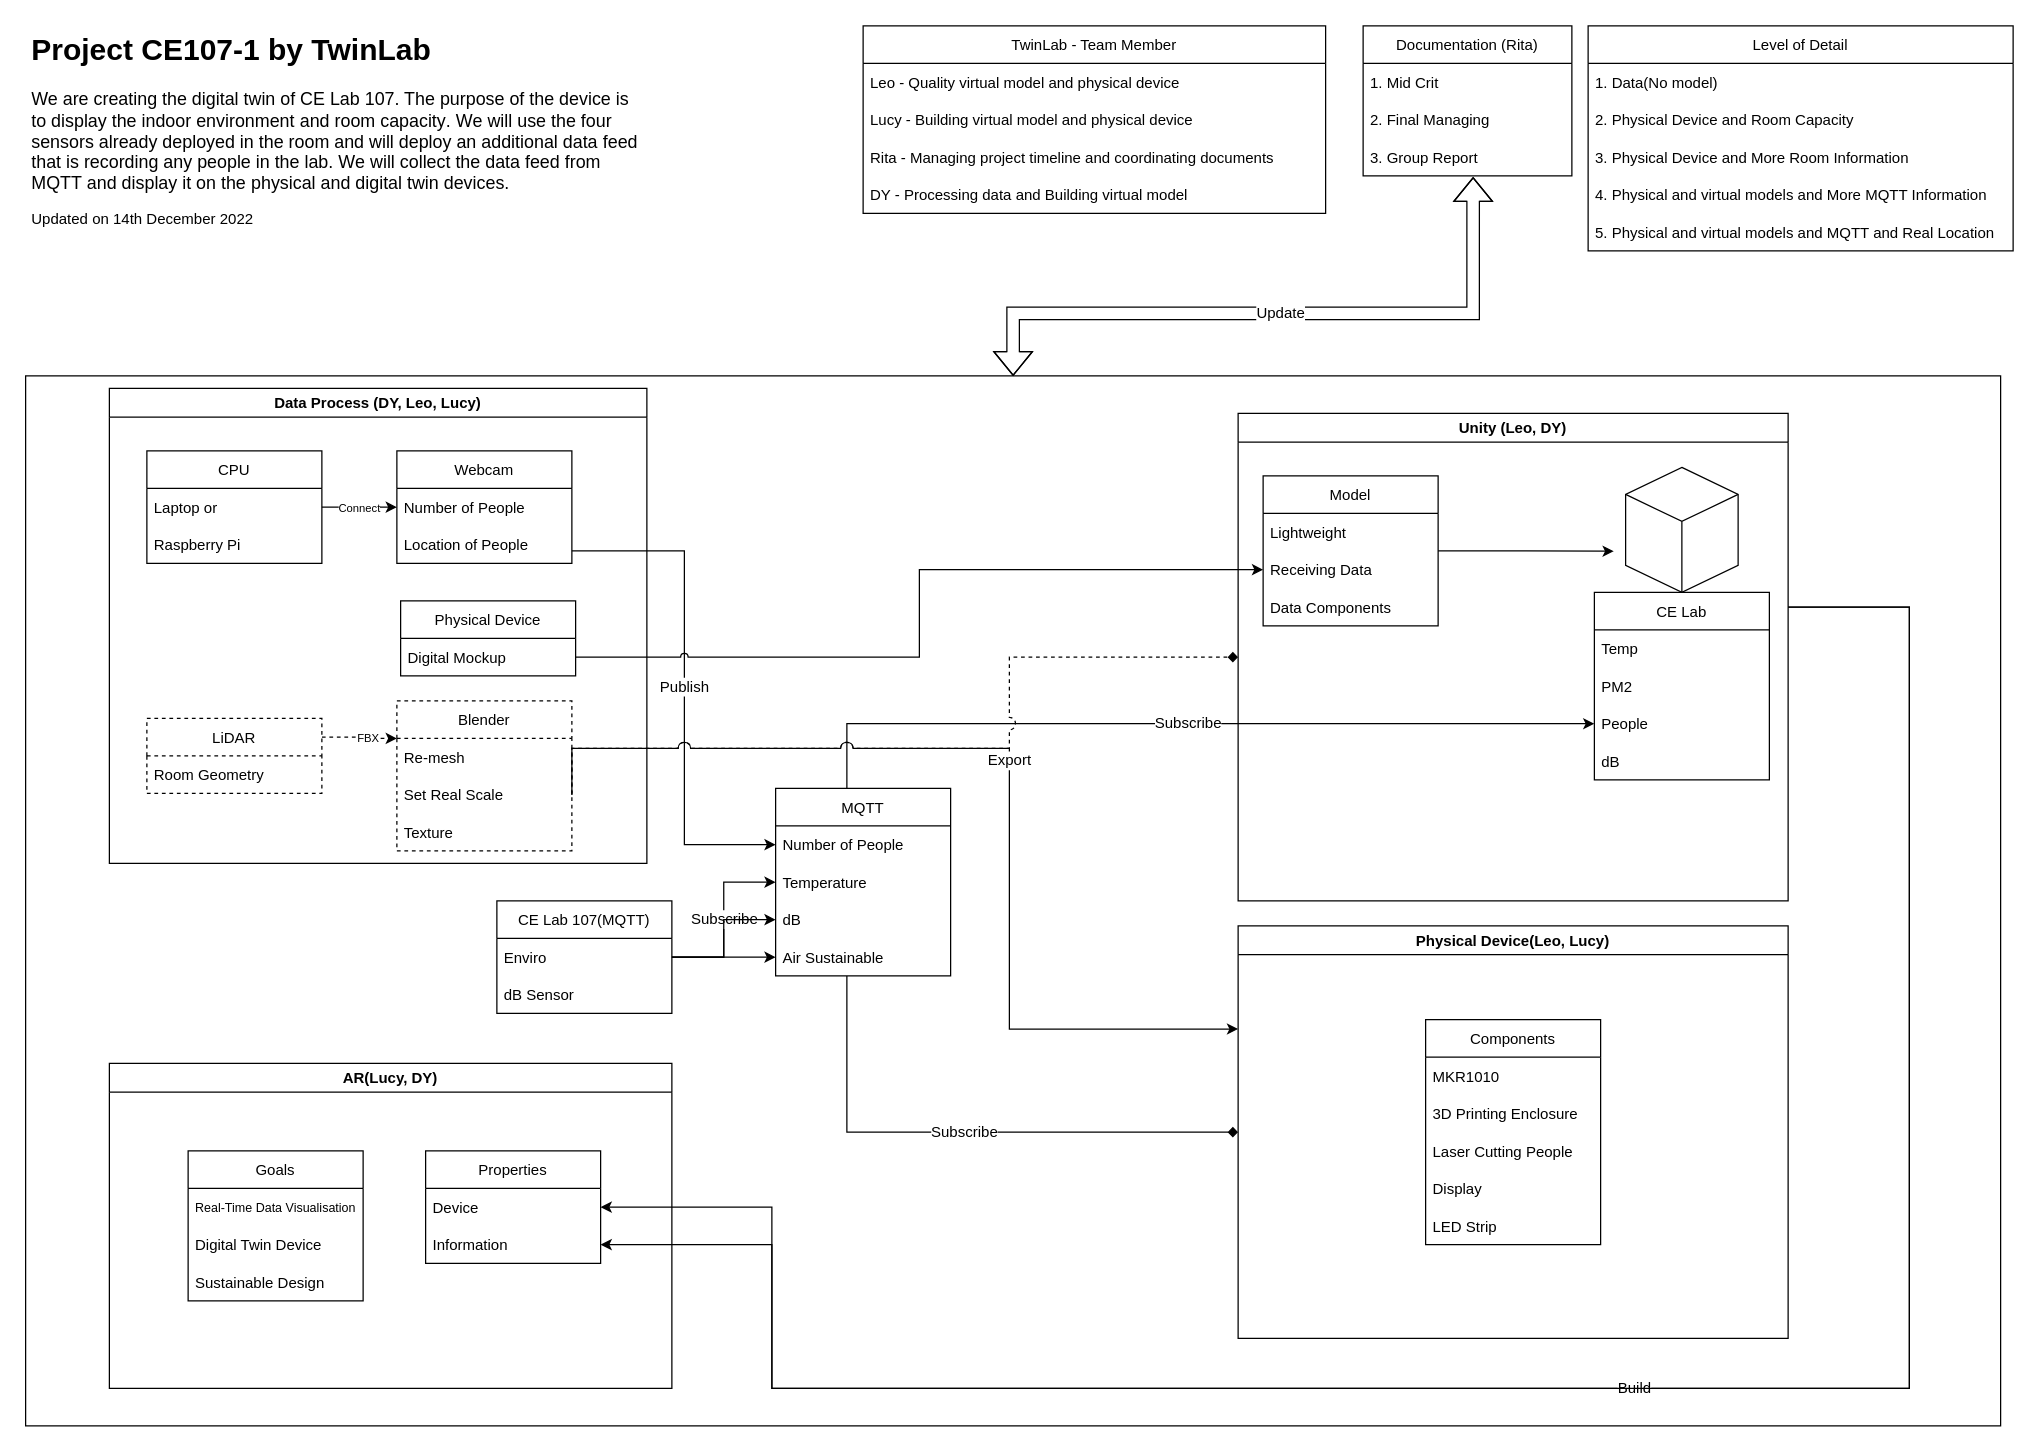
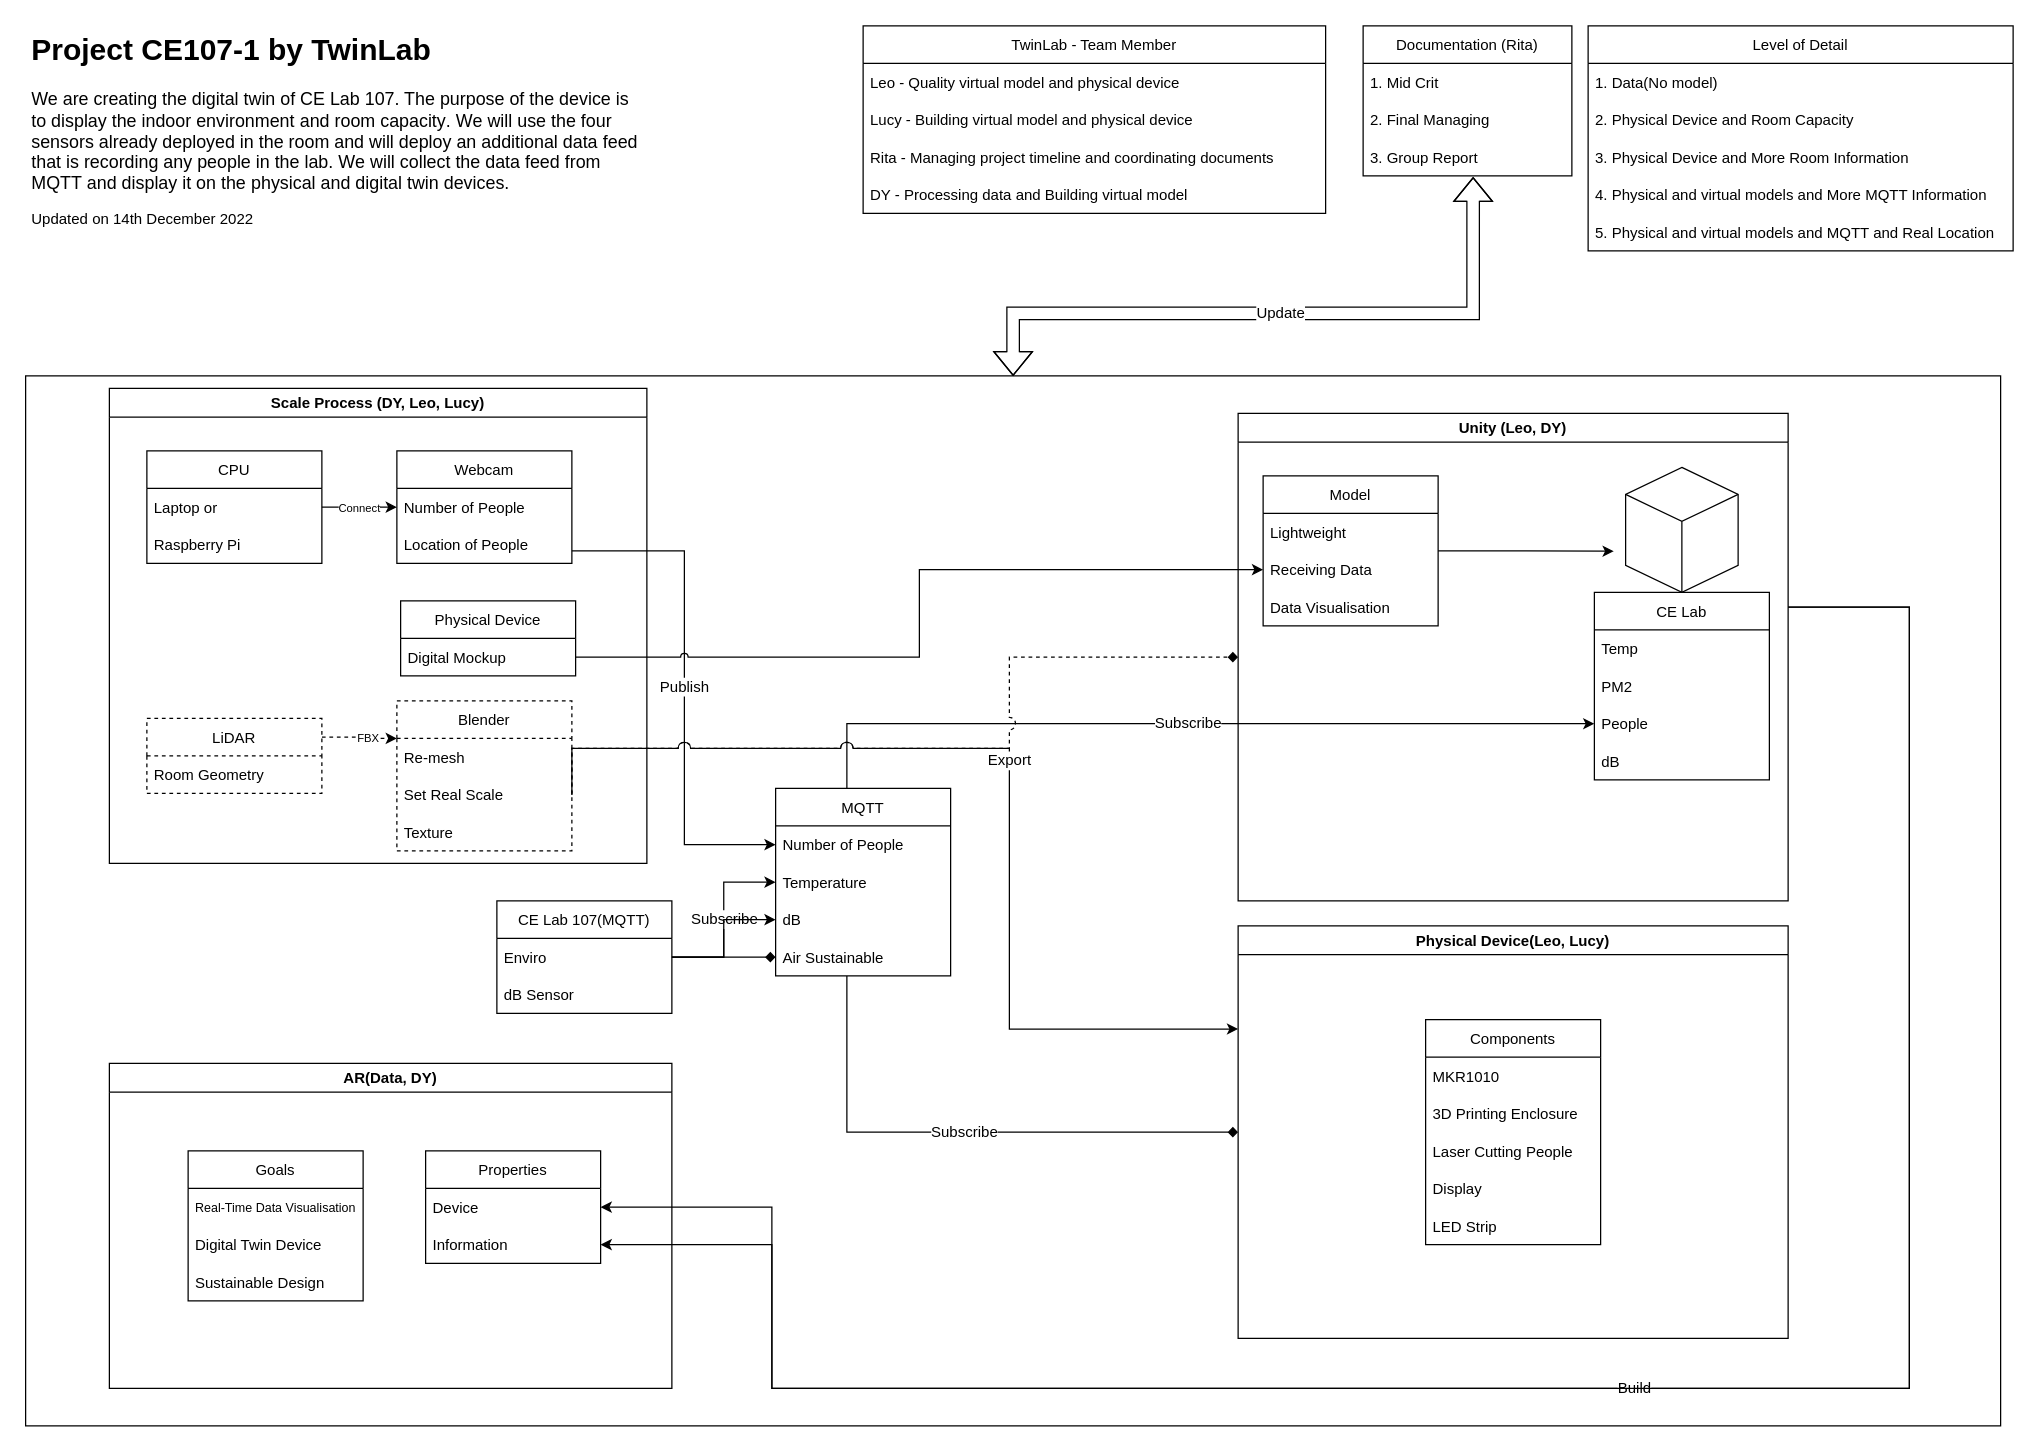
node "Data Process (DY, Leo, Lucy)": label "Data Process (DY, Leo, Lucy)" -> "Scale Process (DY, Leo, Lucy)"
node "Data Components": label "Data Components" -> "Data Visualisation"
edge "CE Lab 107(MQTT)" -> "Air Sustainable": arrowhead classic -> diamond
node "AR(Lucy, DY)": label "AR(Lucy, DY)" -> "AR(Data, DY)"
